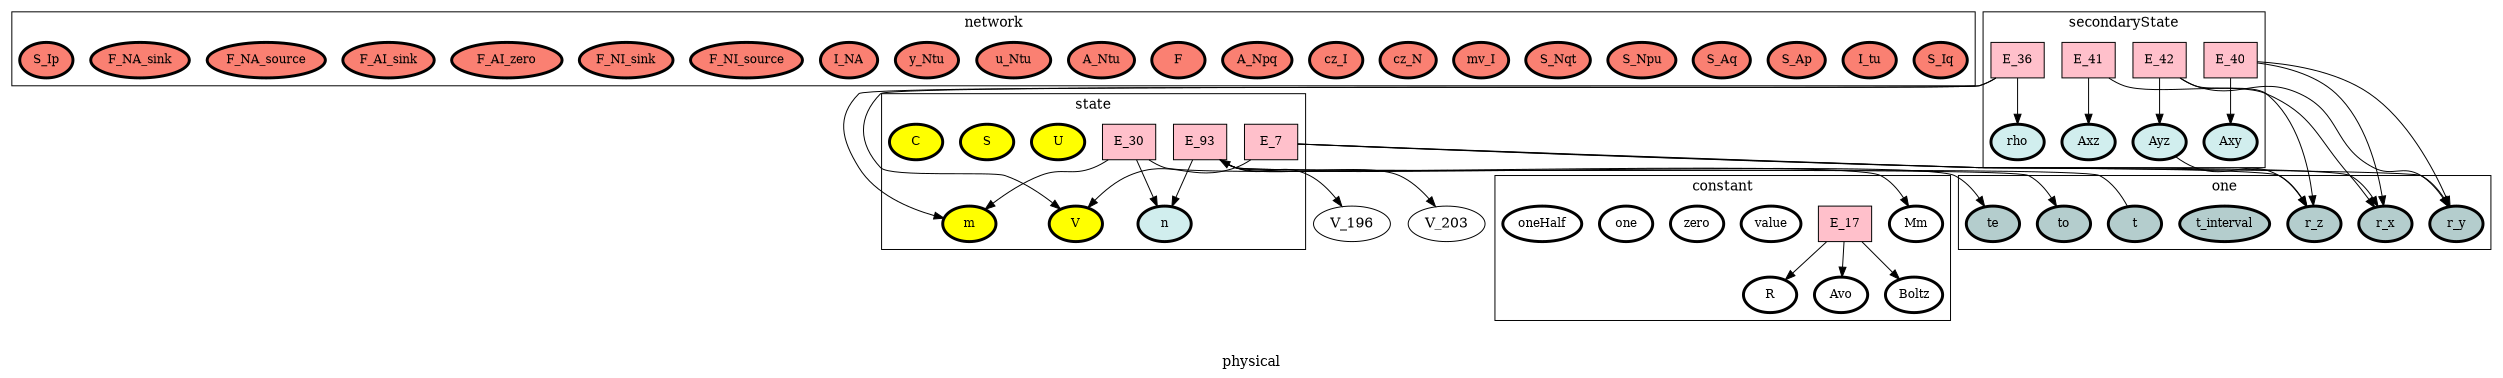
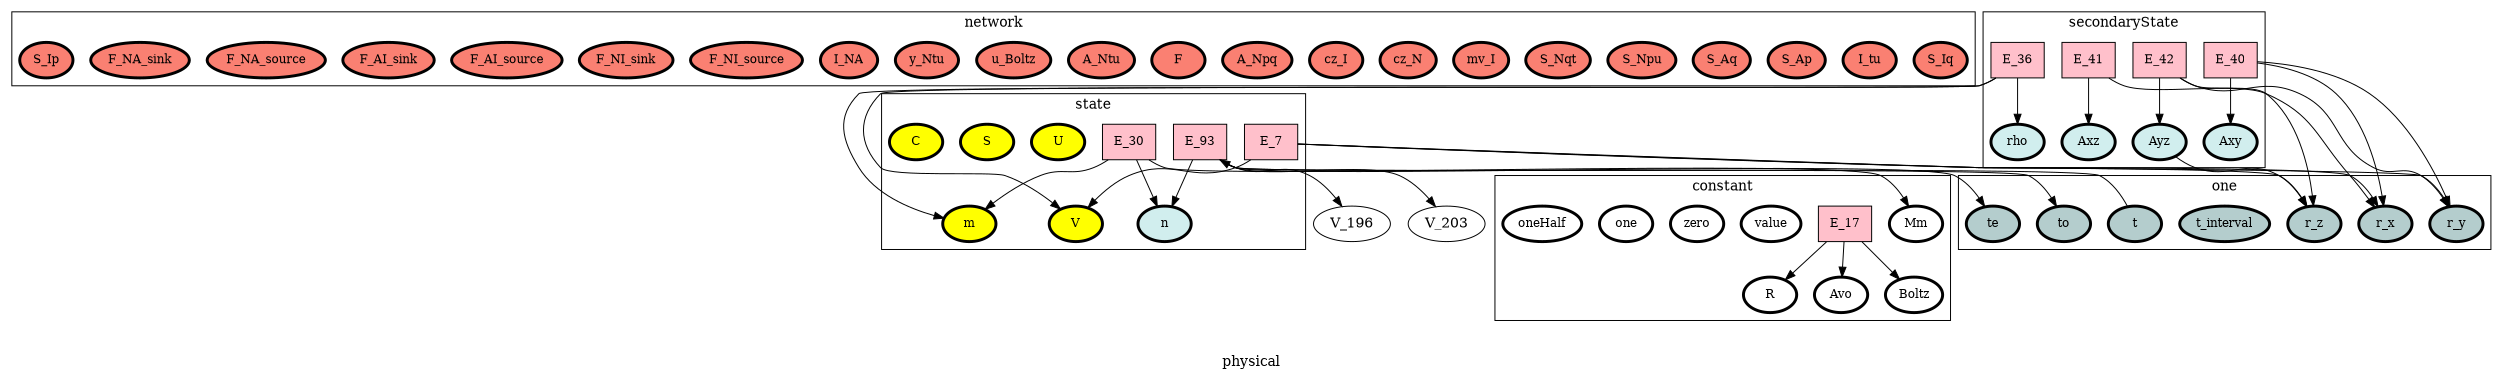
node "F_AI_zero": label "F_AI_zero" -> "F_AI_source"
node "u_Ntu": label "u_Ntu" -> "u_Boltz"
